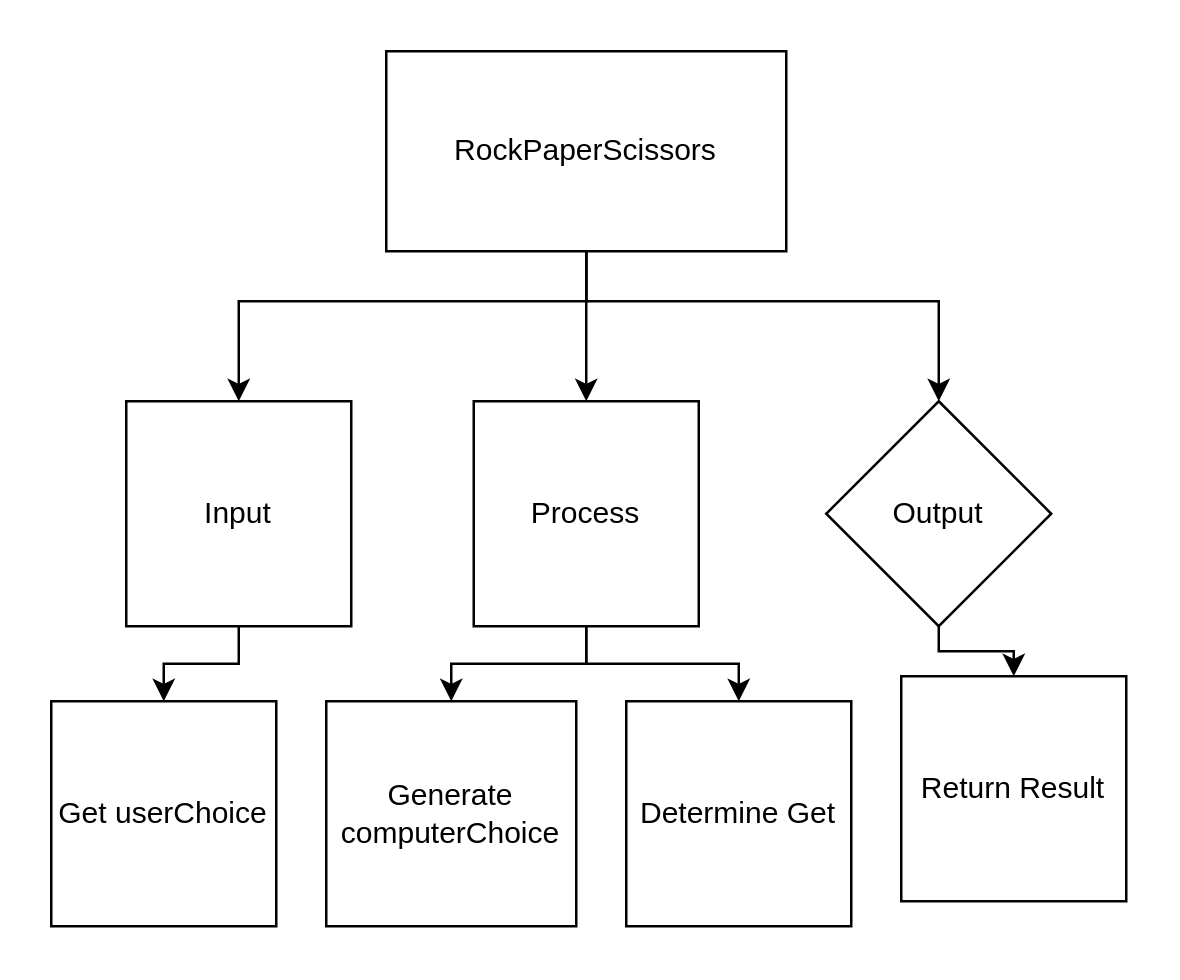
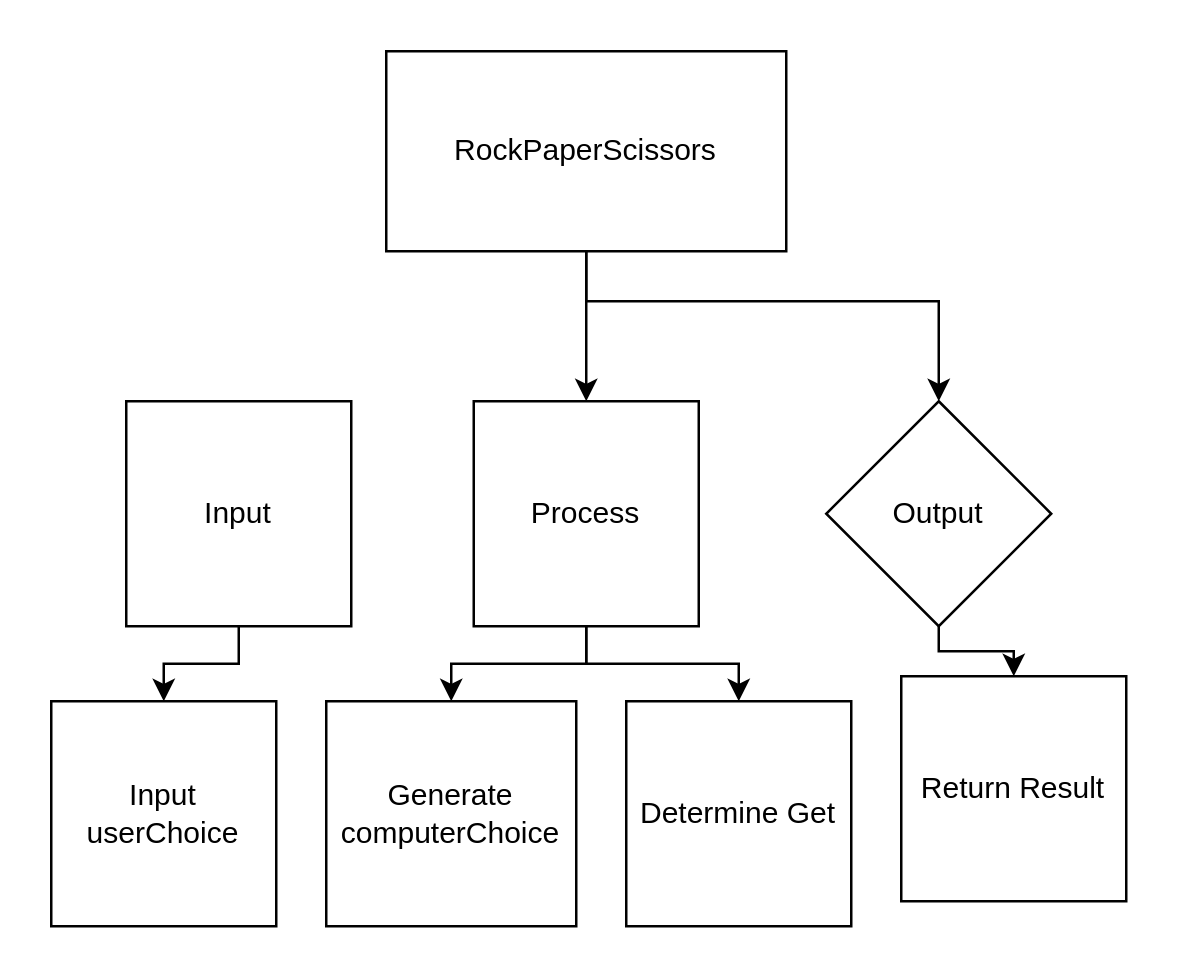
edge "RockPaperScissors" -> "Input": removed
node "Get userChoice": label "Get userChoice" -> "Input userChoice"
